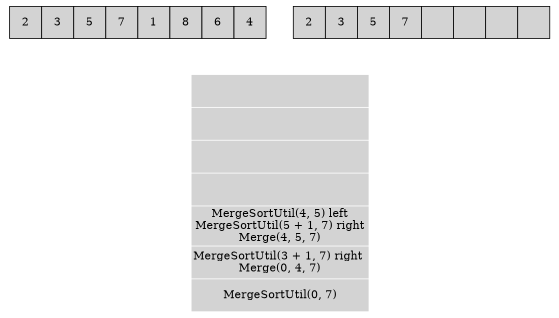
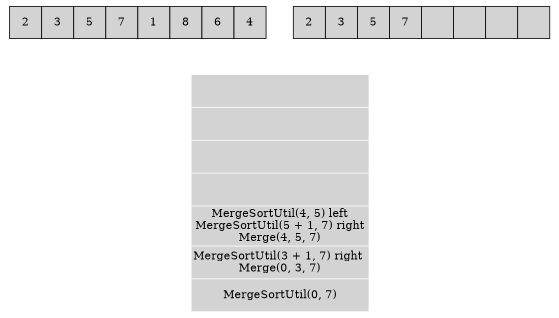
node "MergeSortUtil(4, 5) left": text "Merge(0, 4, 7)" -> "Merge(0, 3, 7)"
